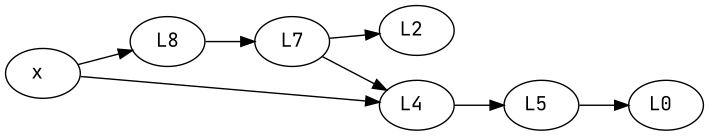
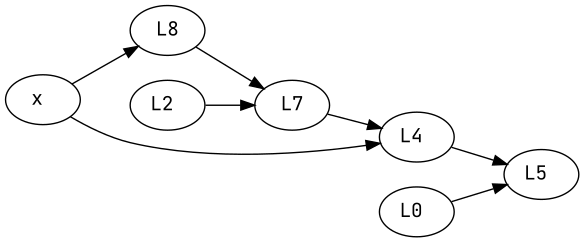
edge "L7" -> "L2": reversed
edge "L5" -> "L0": reversed
